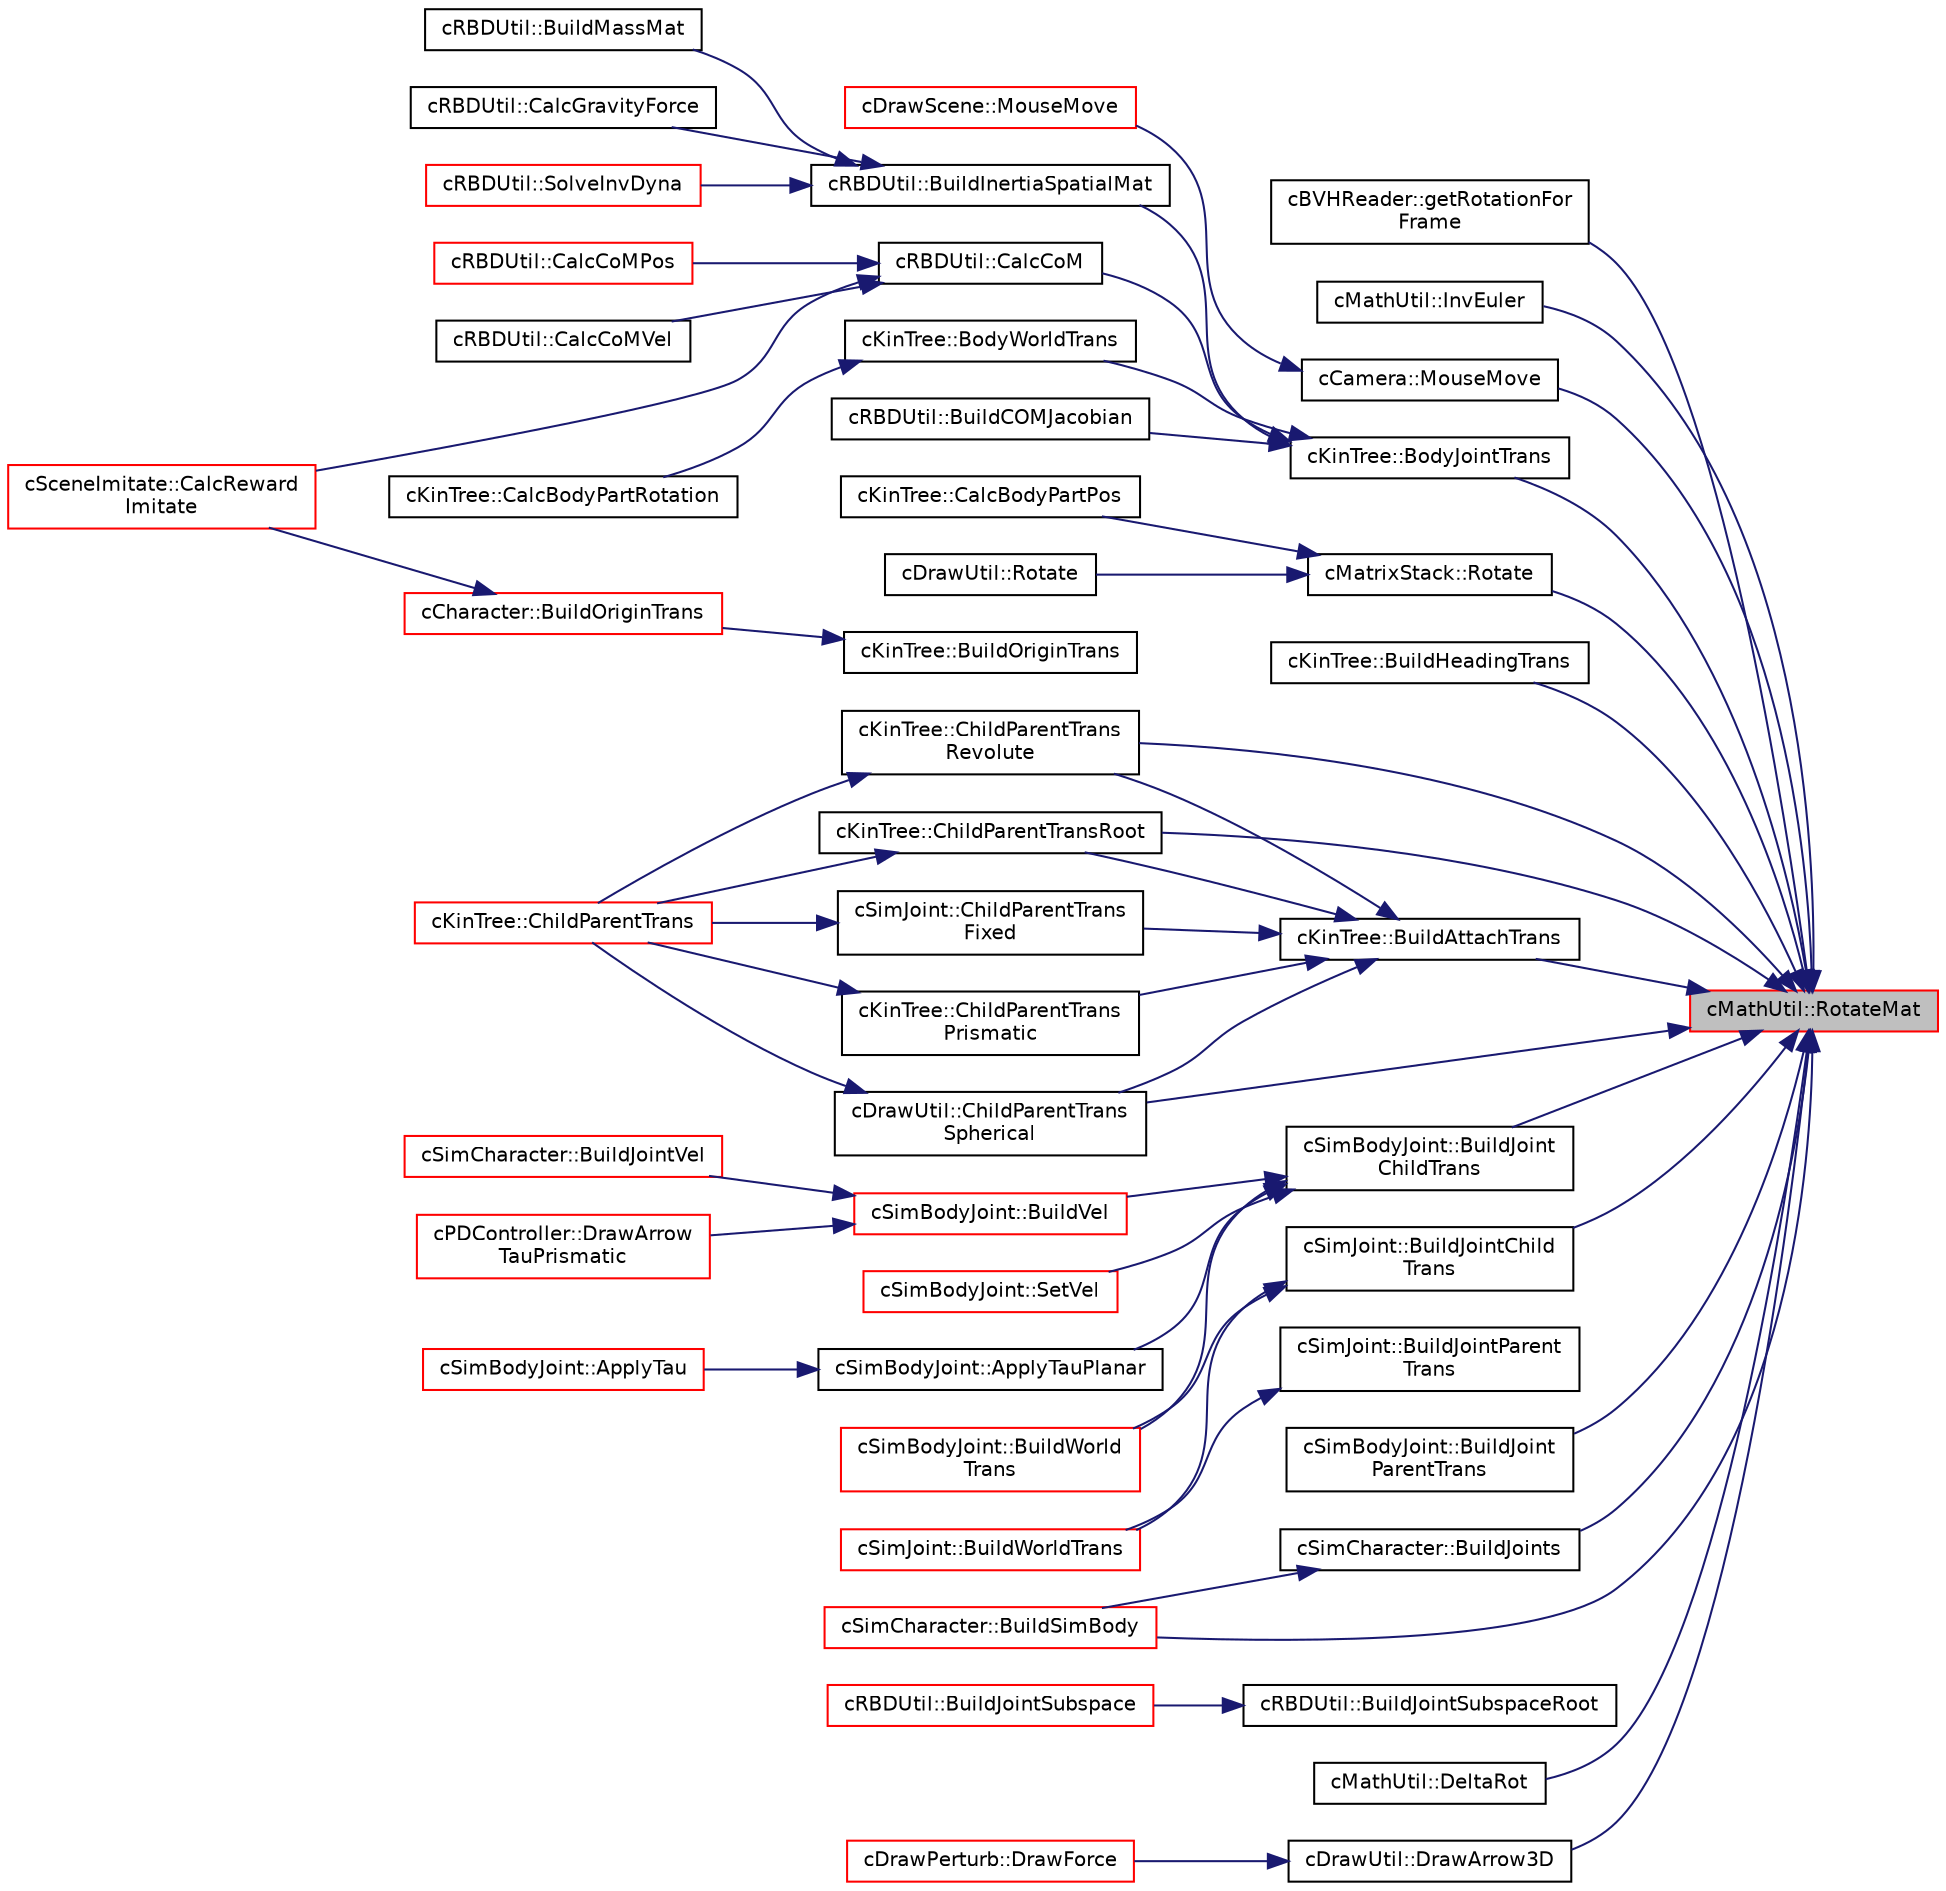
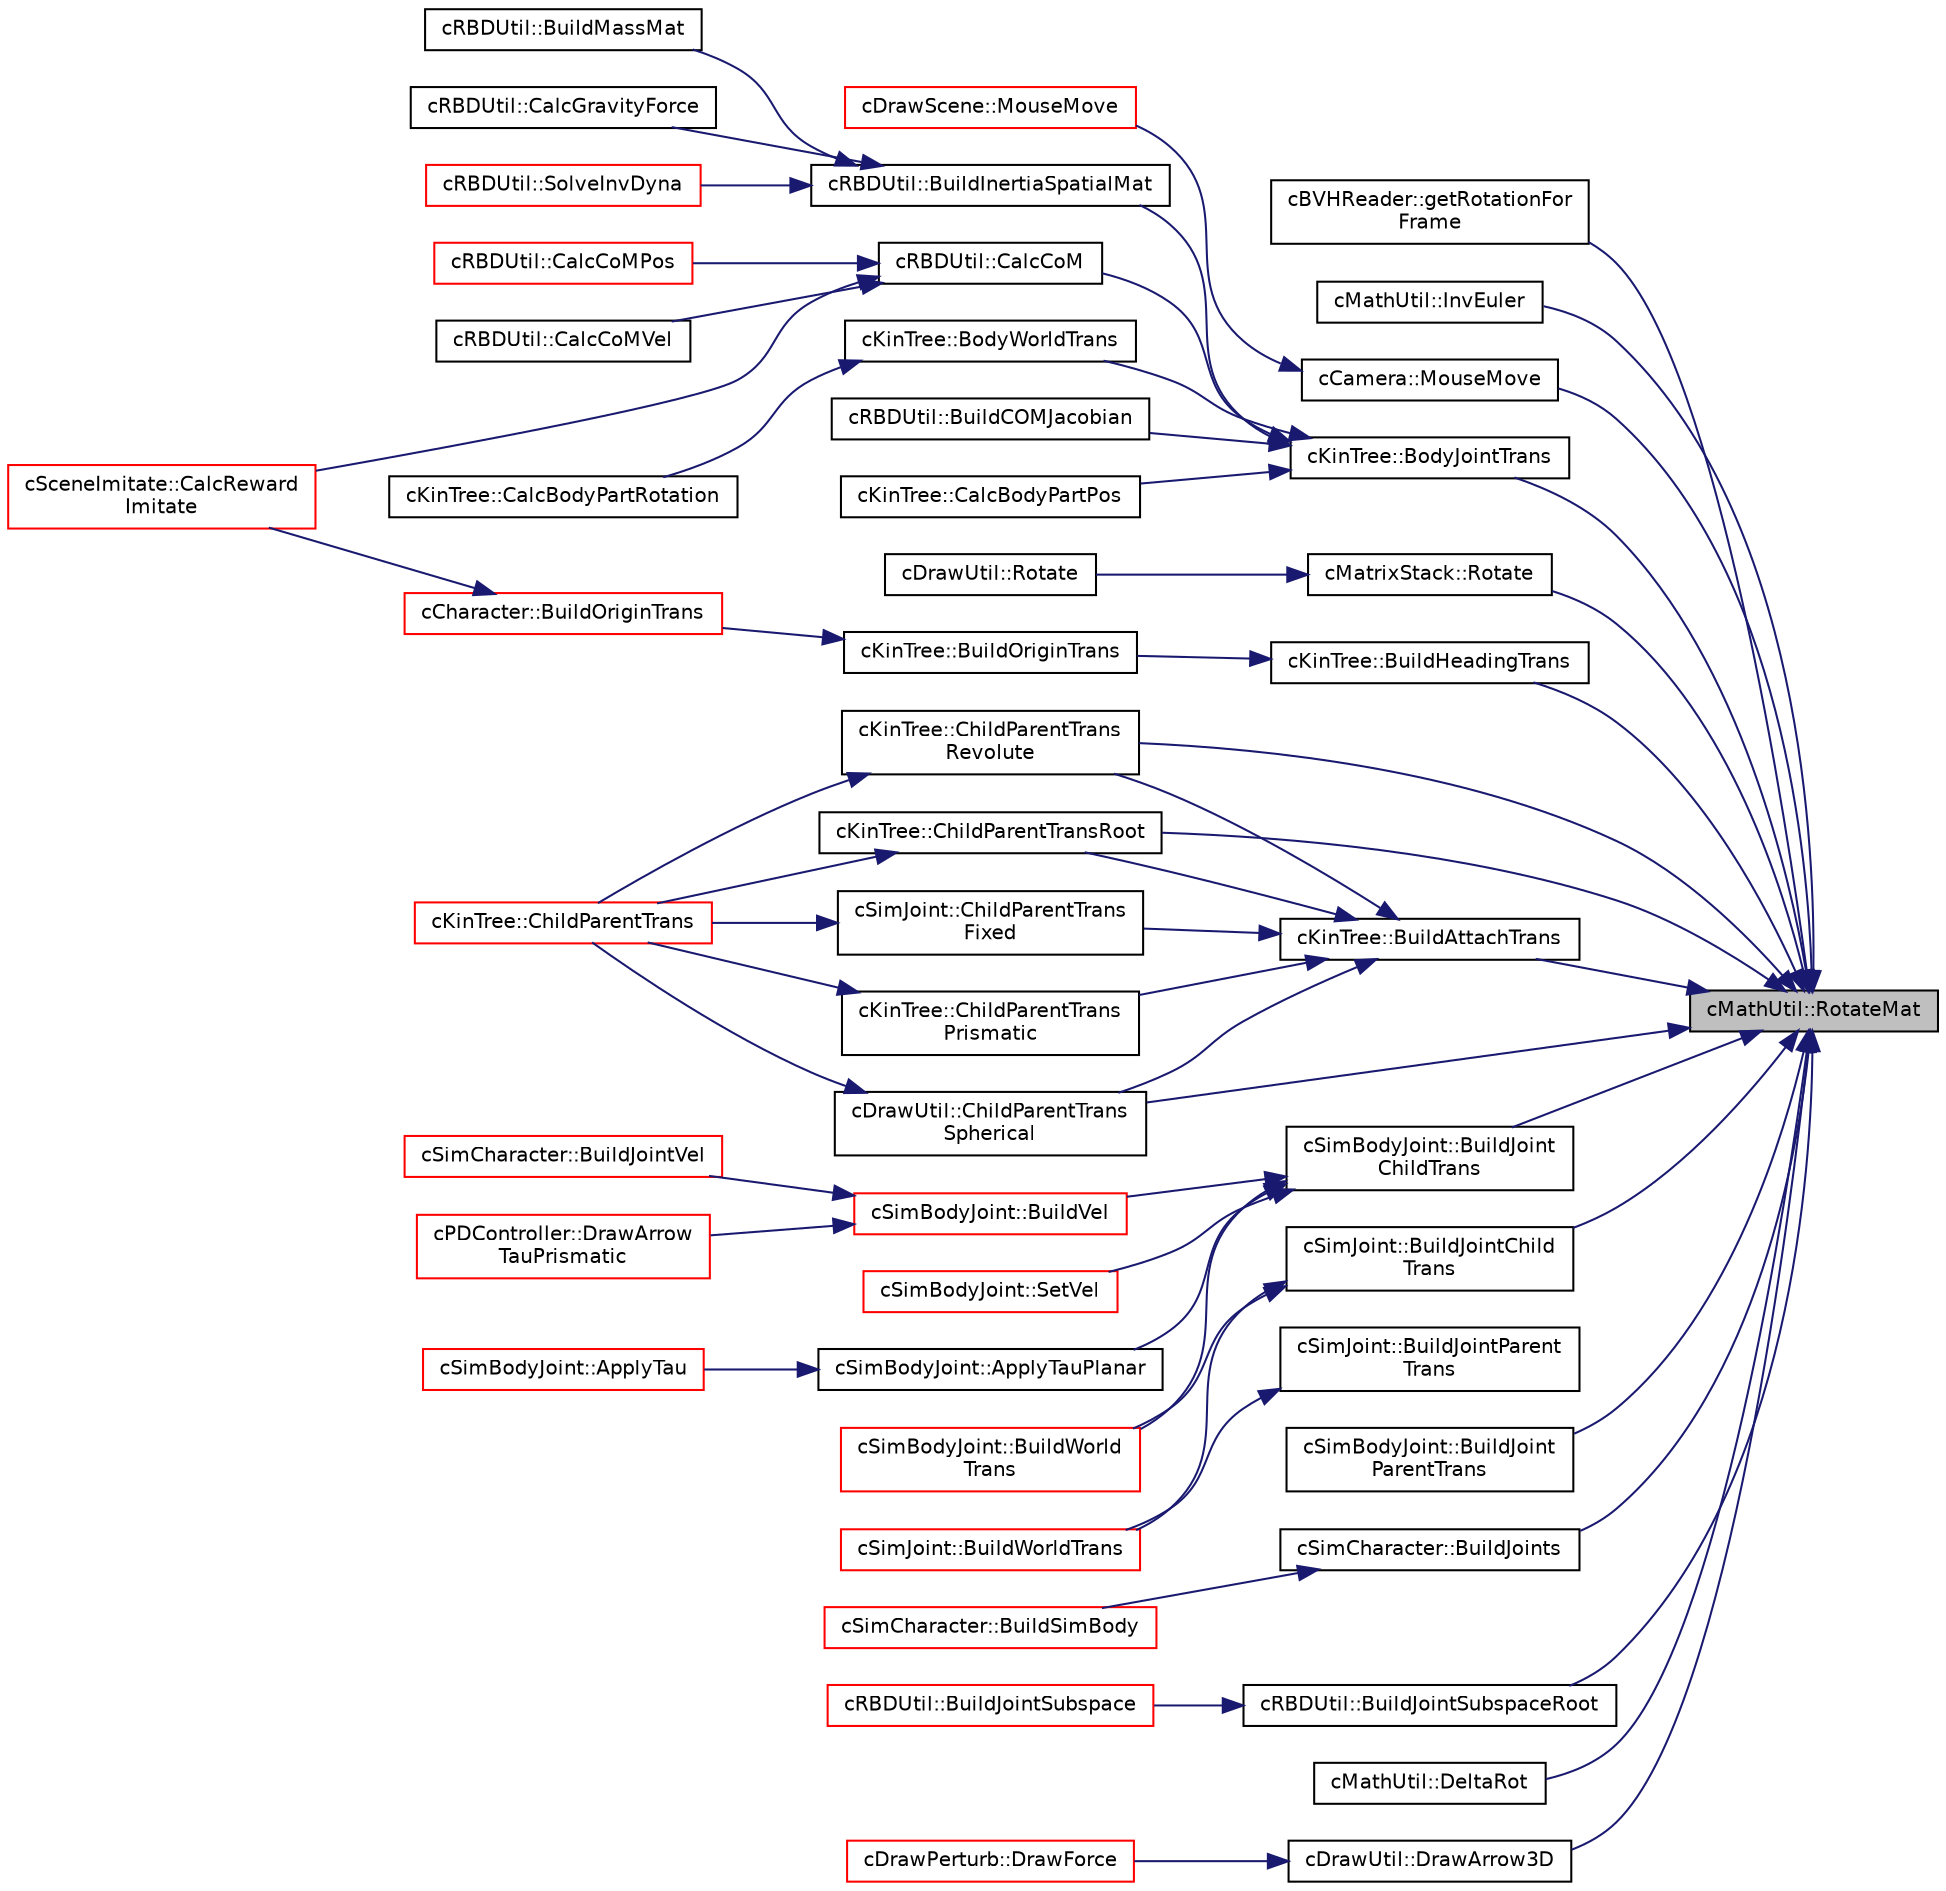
edge "cKinTree::CalcBodyPartPos" -> "cMatrixStack::Rotate": now "cKinTree::CalcBodyPartPos" -> "cKinTree::BodyJointTrans"
edge "cKinTree::BuildOriginTrans" -> "cKinTree::BuildHeadingTrans": added
node "cMathUtil::RotateMat": color red -> black
edge "cSimCharacter::BuildSimBody" -> "cMathUtil::RotateMat": now "cRBDUtil::BuildJointSubspaceRoot" -> "cMathUtil::RotateMat"
